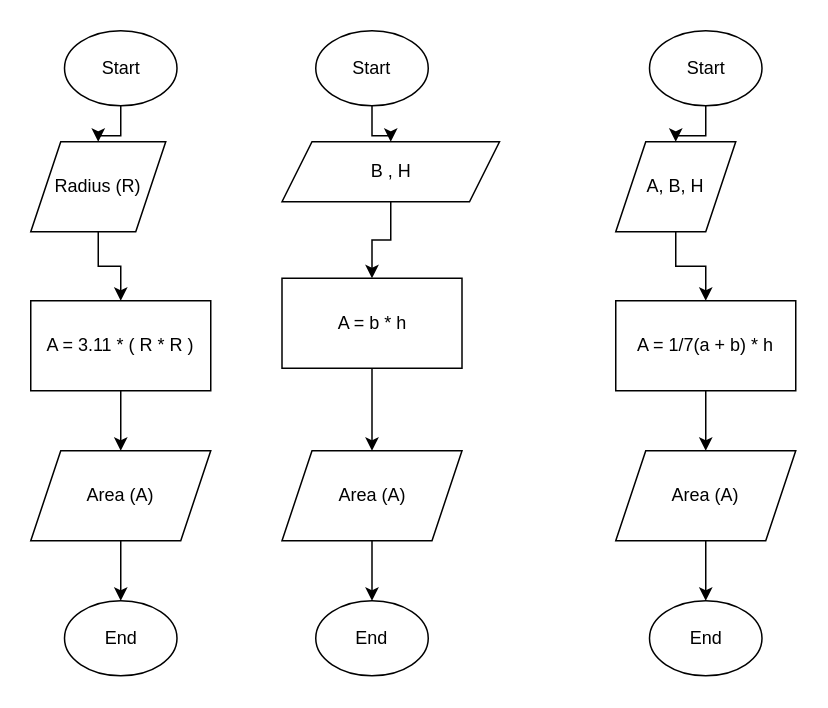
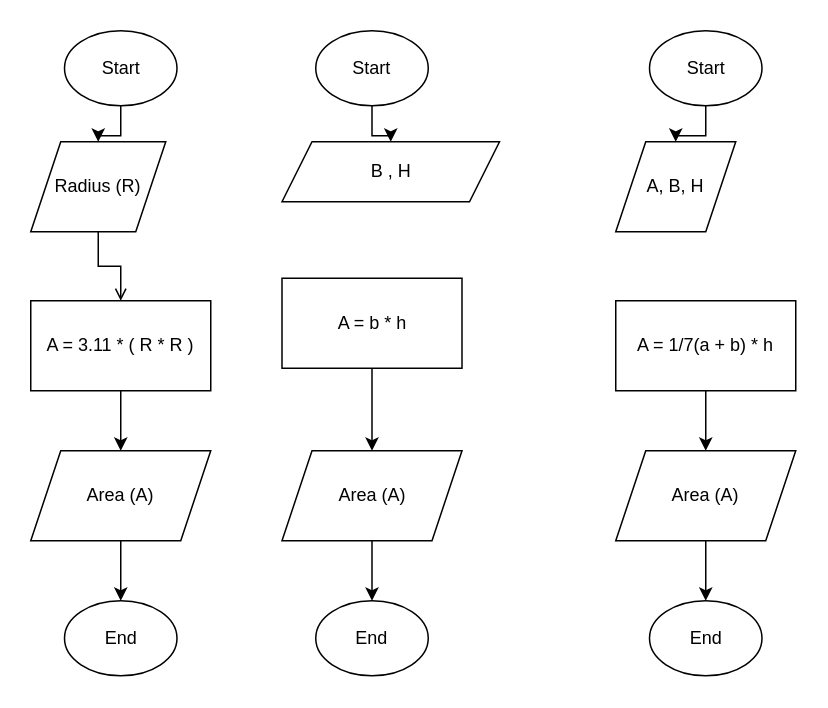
edge "B , H" -> "A = b * h": removed
edge "A, B, H" -> "A = 1/7(a + b) * h": removed
edge "Radius (R)" -> "A = 3.11 * ( R * R )": arrowhead classic -> open
